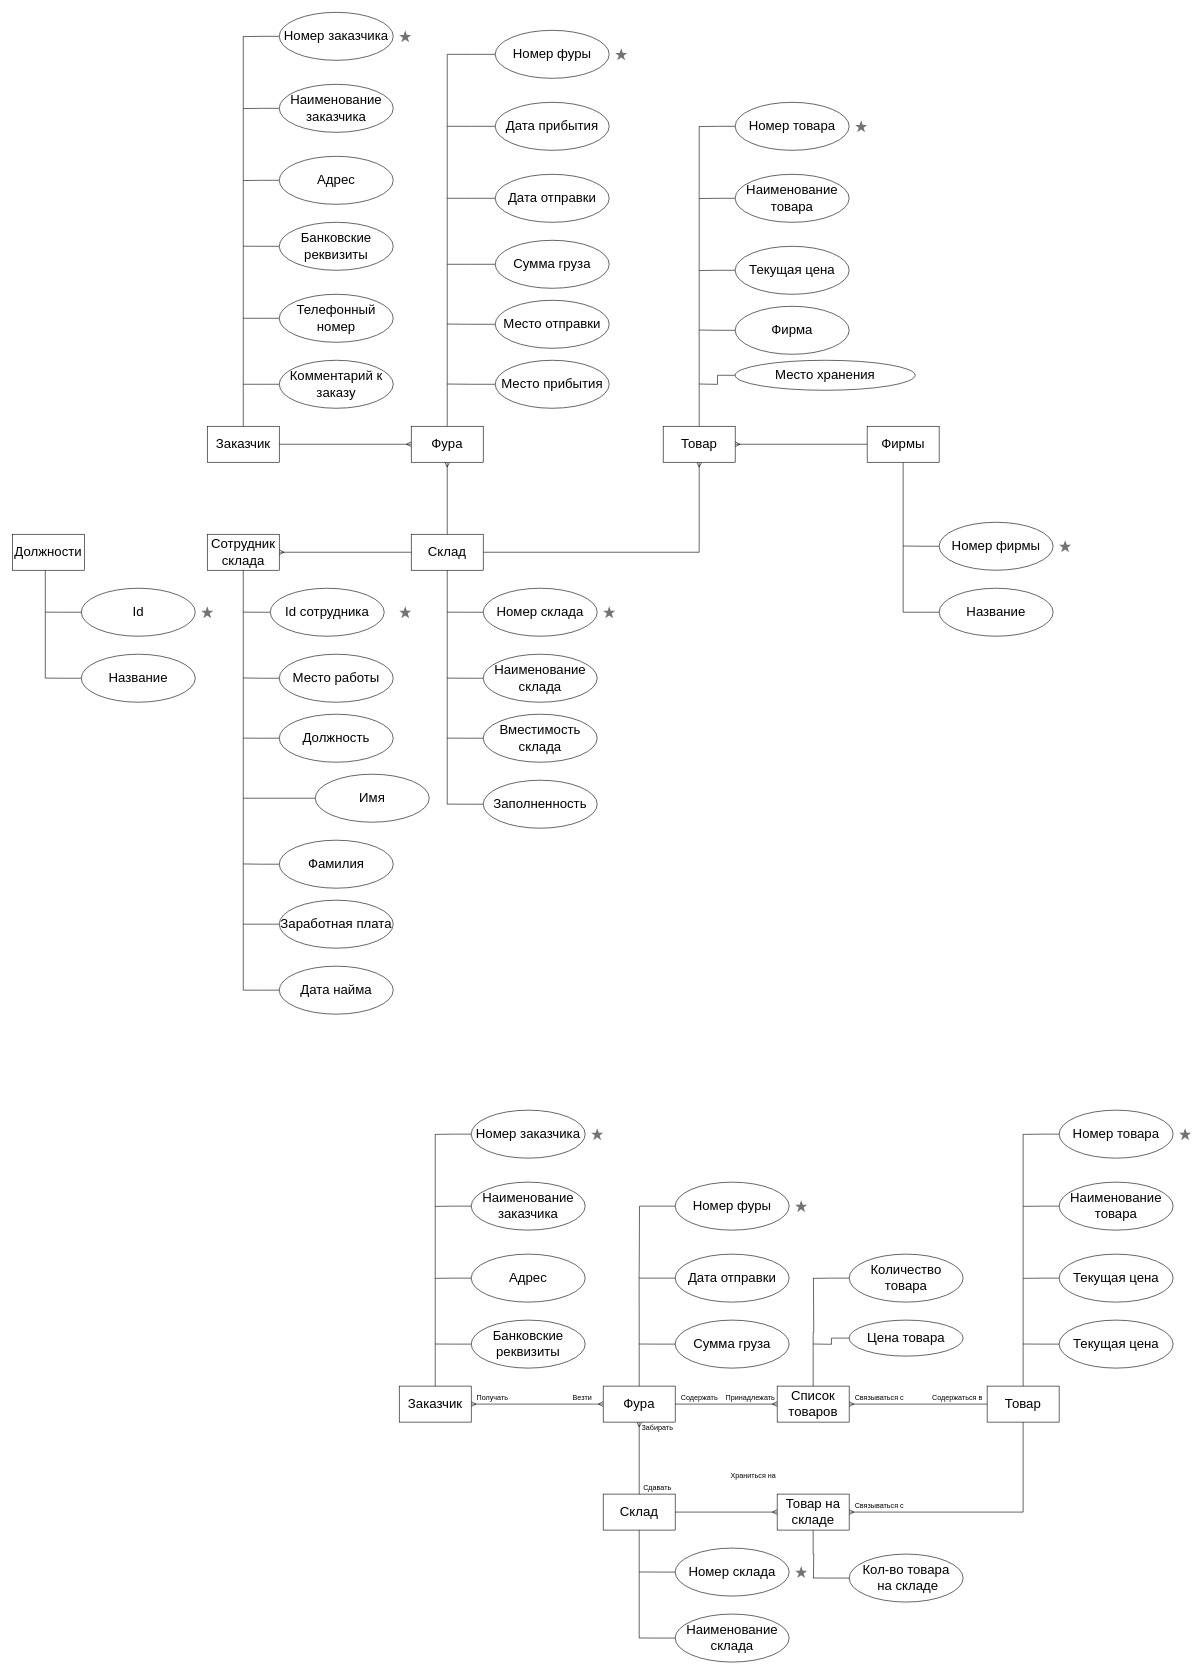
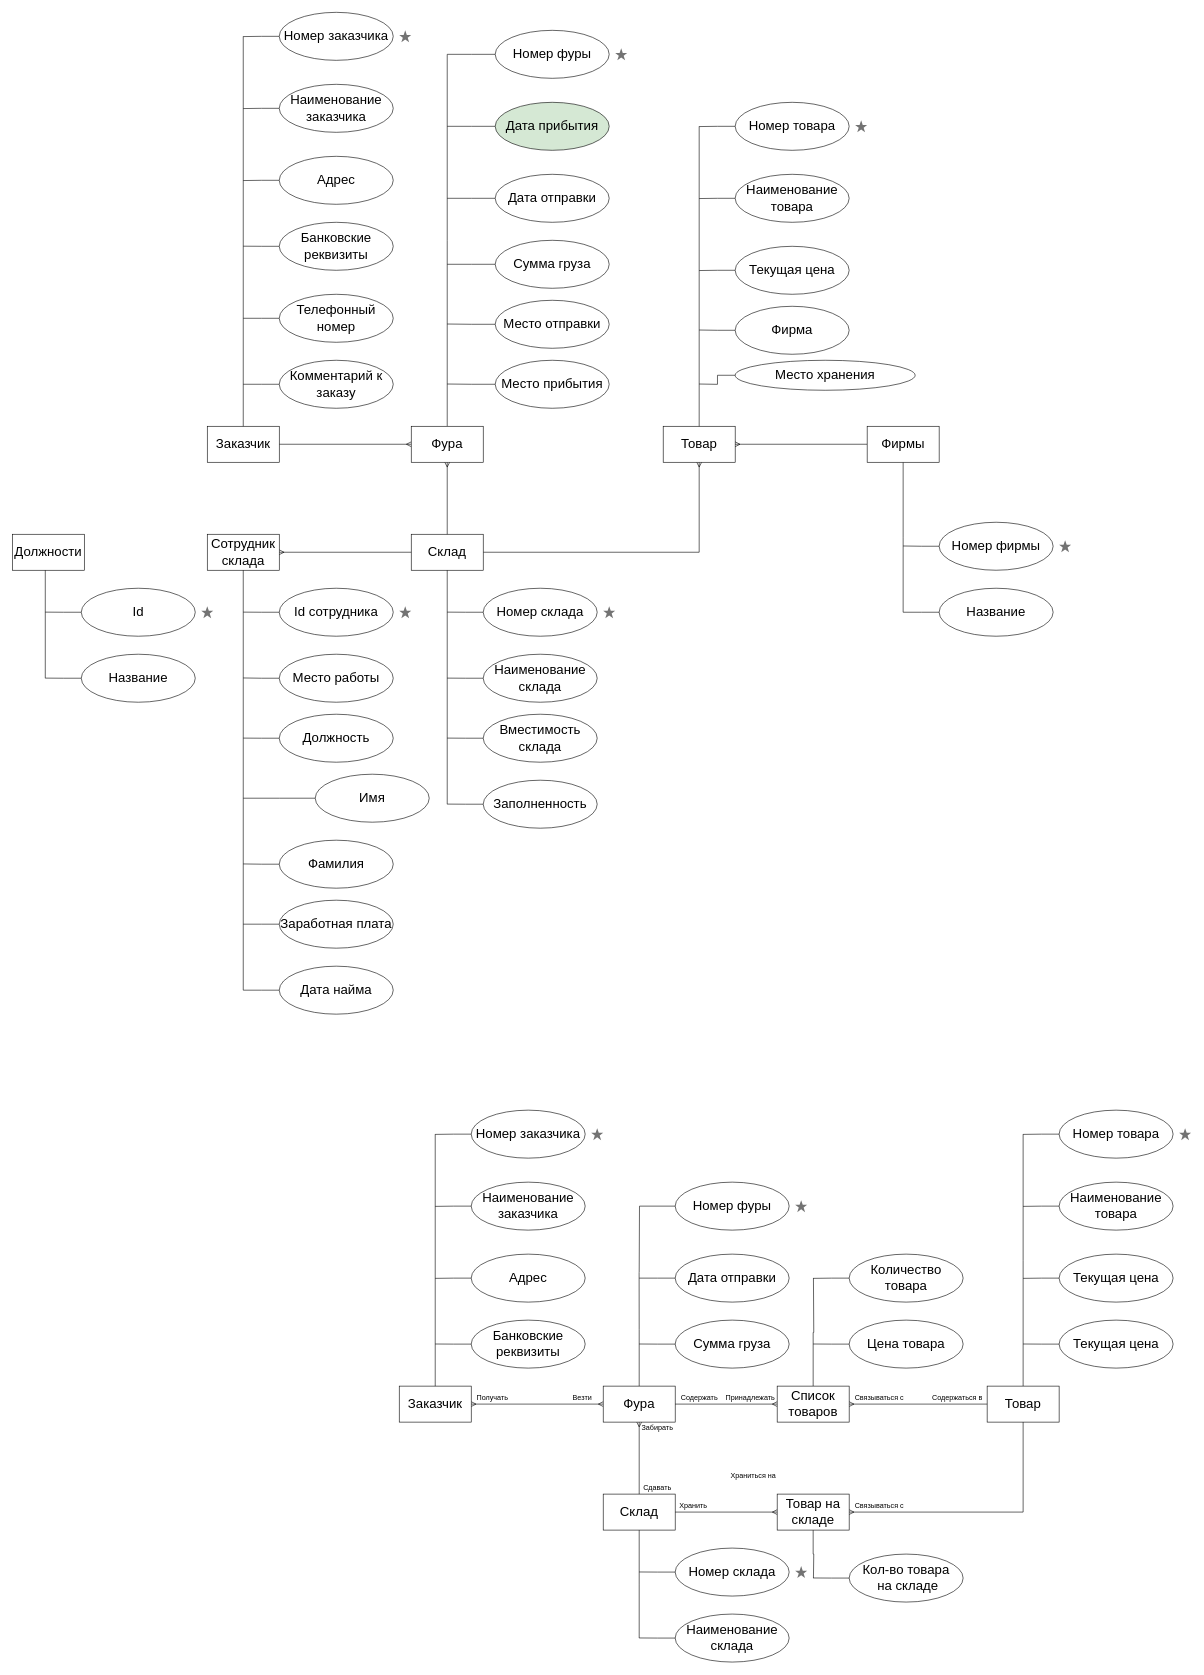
node "Дата прибытия": fillcolor #ffffff -> #d5e8d4
node "Id сотрудника": moved (327, 612) -> (336, 612)
node "Цена товара": size 114x36 -> 114x48
node "Хранить": added
